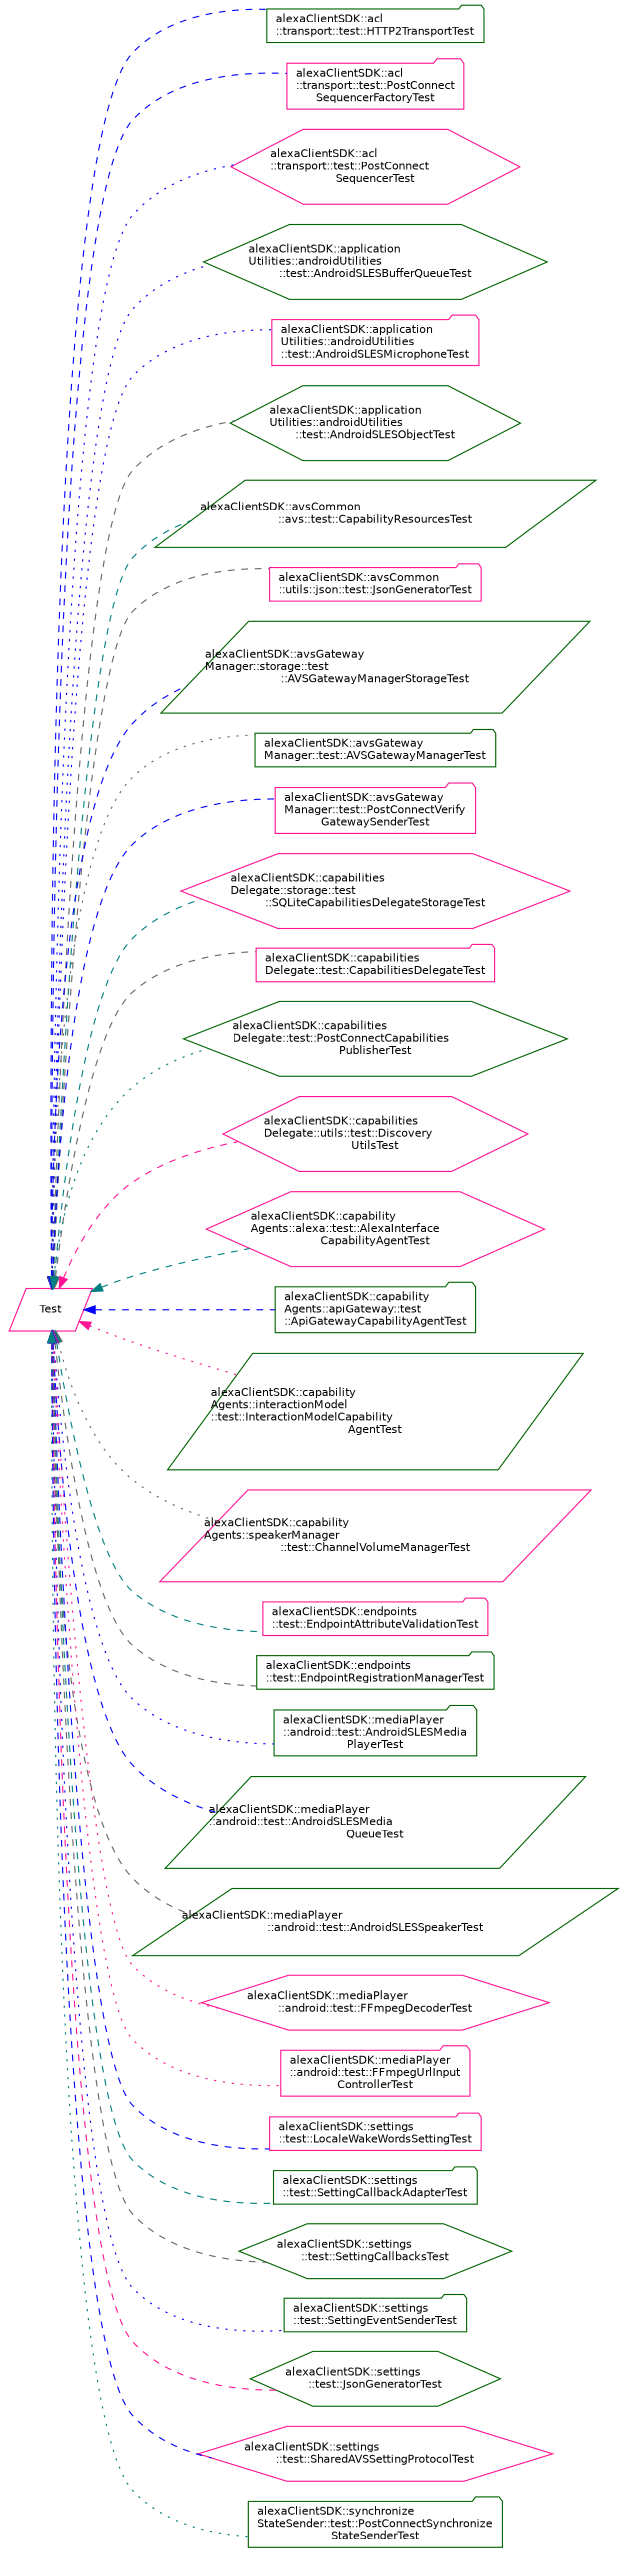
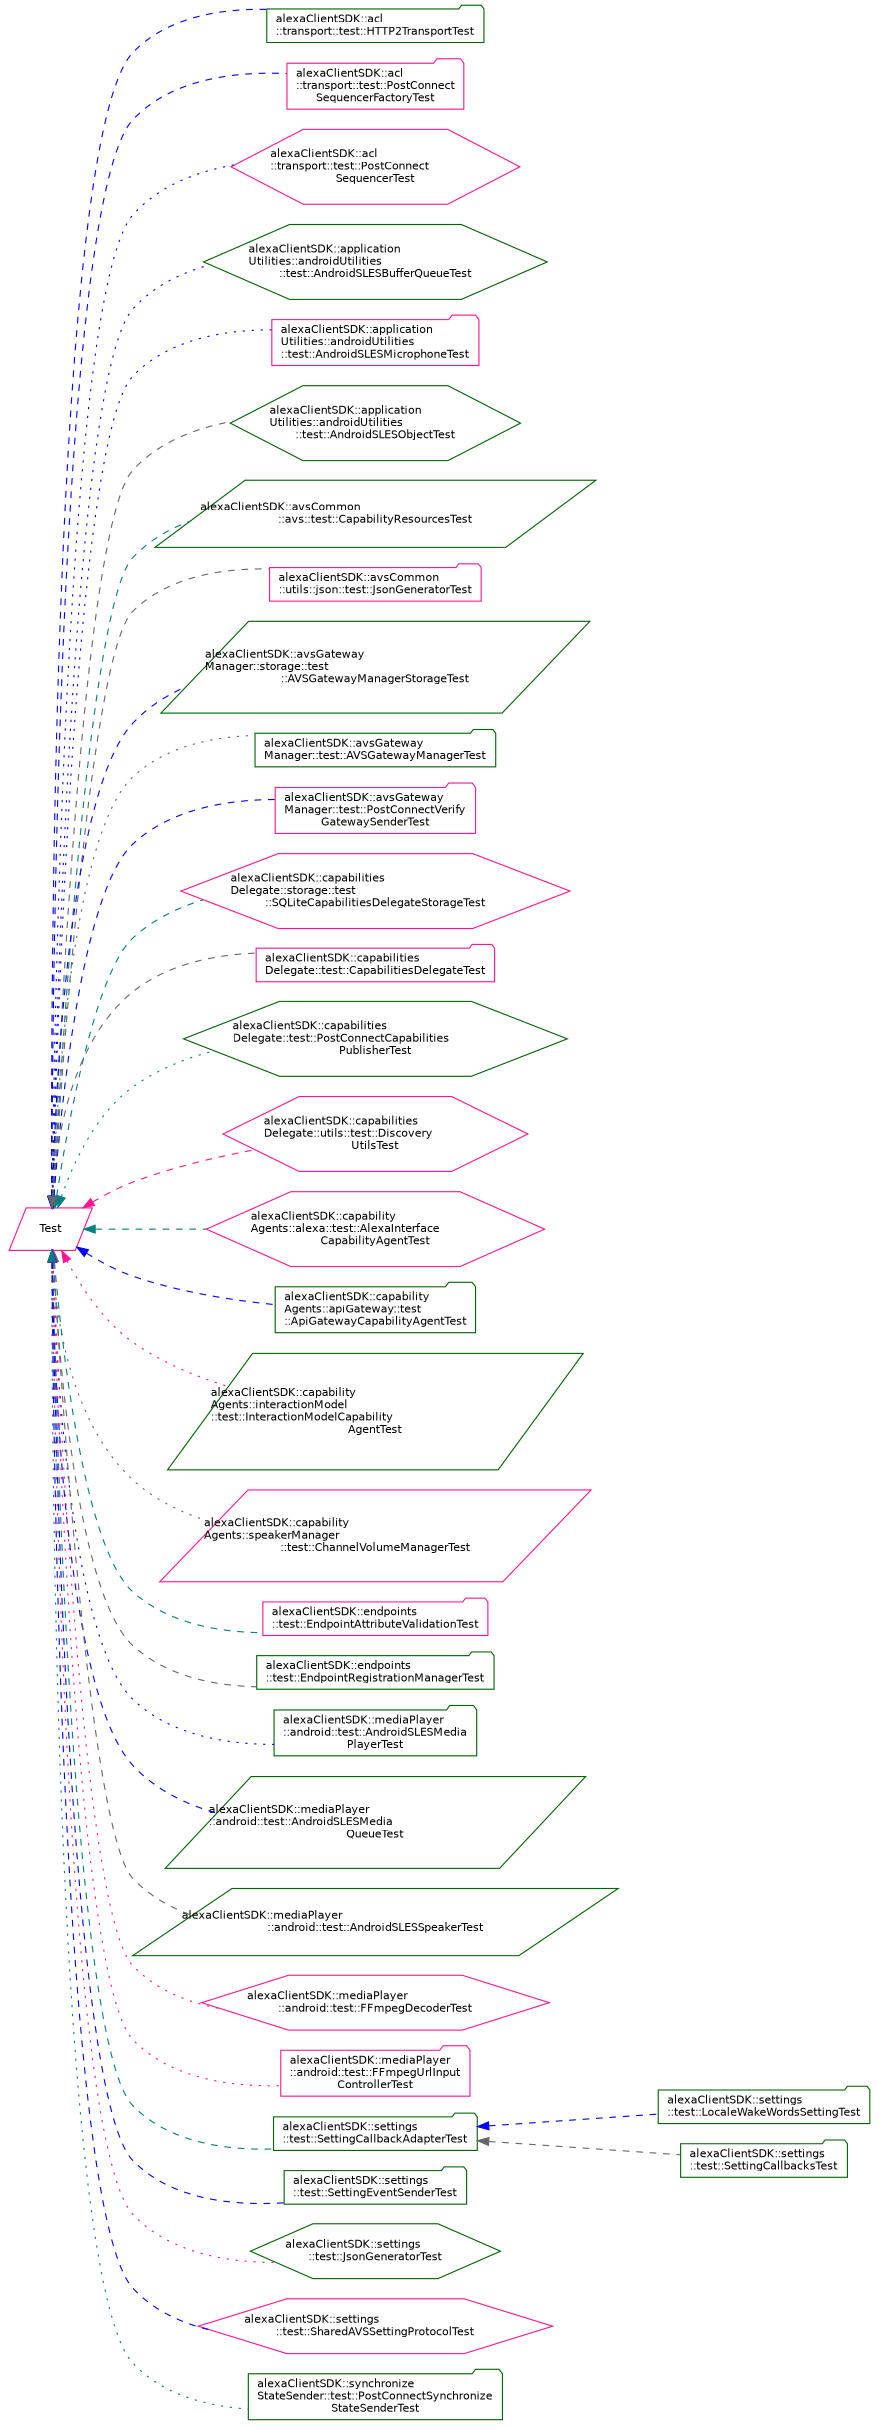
edge "alexaClientSDK::settings ::test::LocaleWakeWordsSettingTest" -> "Test": now "alexaClientSDK::settings ::test::LocaleWakeWordsSettingTest" -> "alexaClientSDK::settings ::test::SettingCallbackAdapterTest"
edge "alexaClientSDK::settings ::test::SettingCallbacksTest" -> "Test": now "alexaClientSDK::settings ::test::SettingCallbacksTest" -> "alexaClientSDK::settings ::test::SettingCallbackAdapterTest"
node "alexaClientSDK::settings ::test::LocaleWakeWordsSettingTest": color deeppink -> darkgreen
edge "alexaClientSDK::settings ::test::JsonGeneratorTest" -> "Test": style dashed -> dotted
edge "alexaClientSDK::settings ::test::SettingEventSenderTest" -> "Test": style dotted -> dashed
node "alexaClientSDK::settings ::test::SettingCallbacksTest": shape hexagon -> folder
